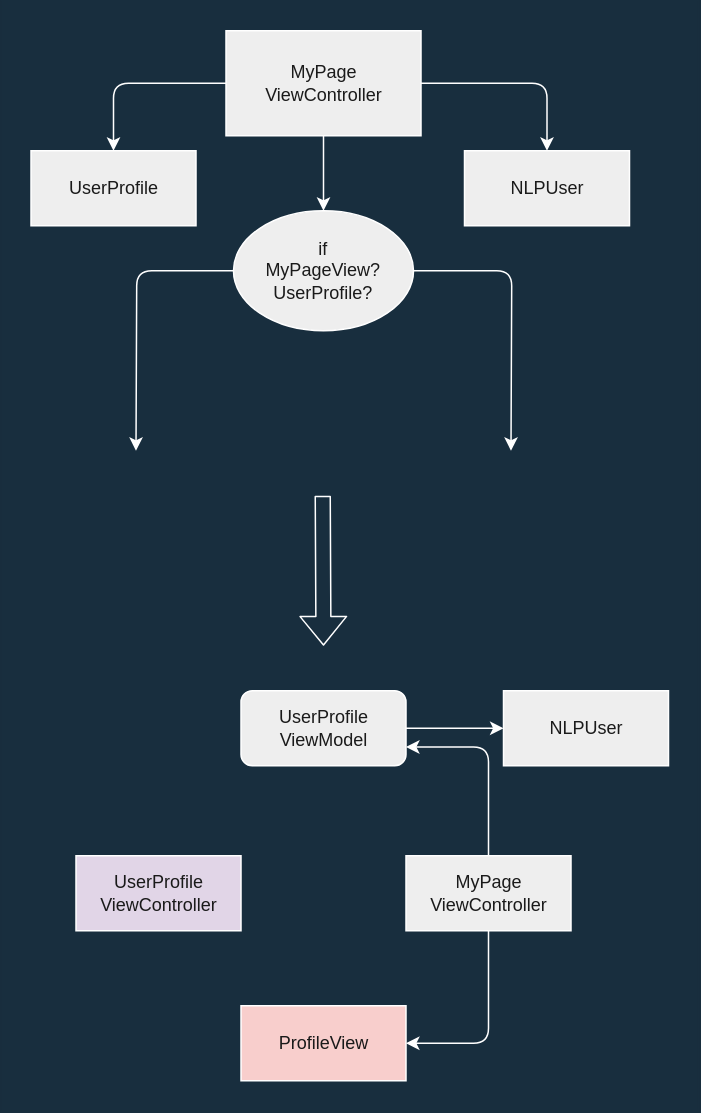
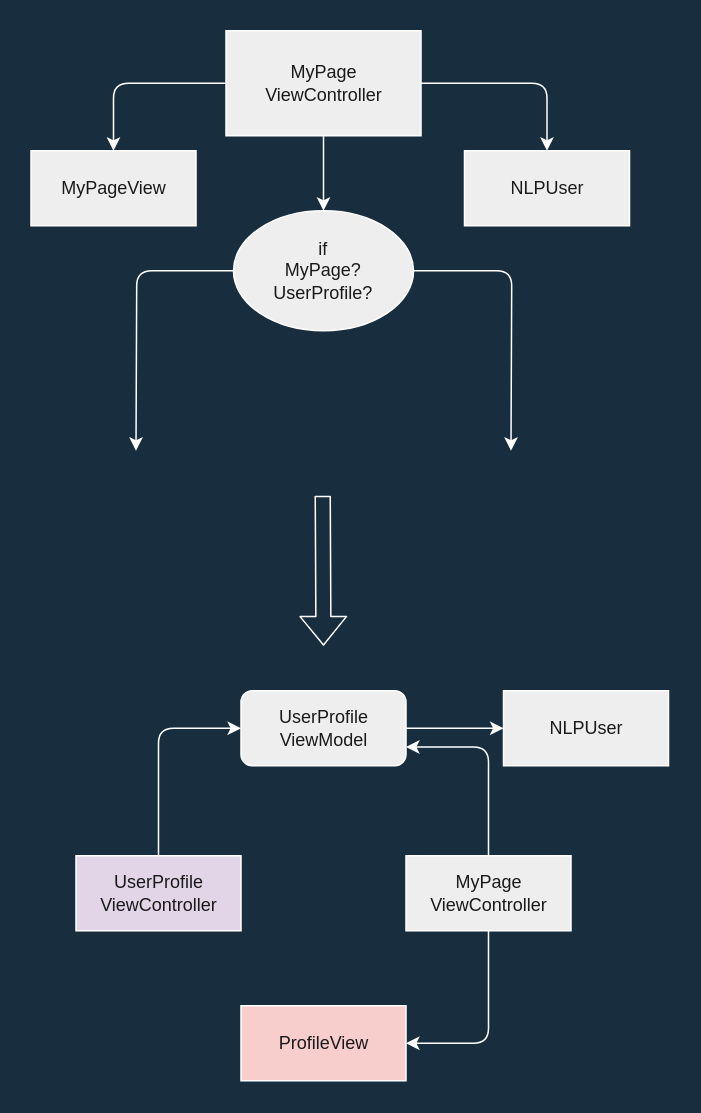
node "UserProfile": label "UserProfile" -> "MyPageView"
node "if MyPageView? UserProfile?": label "if MyPageView? UserProfile?" -> "if MyPage? UserProfile?"
edge "UserProfile ViewController" -> "UserProfile ViewModel": added
